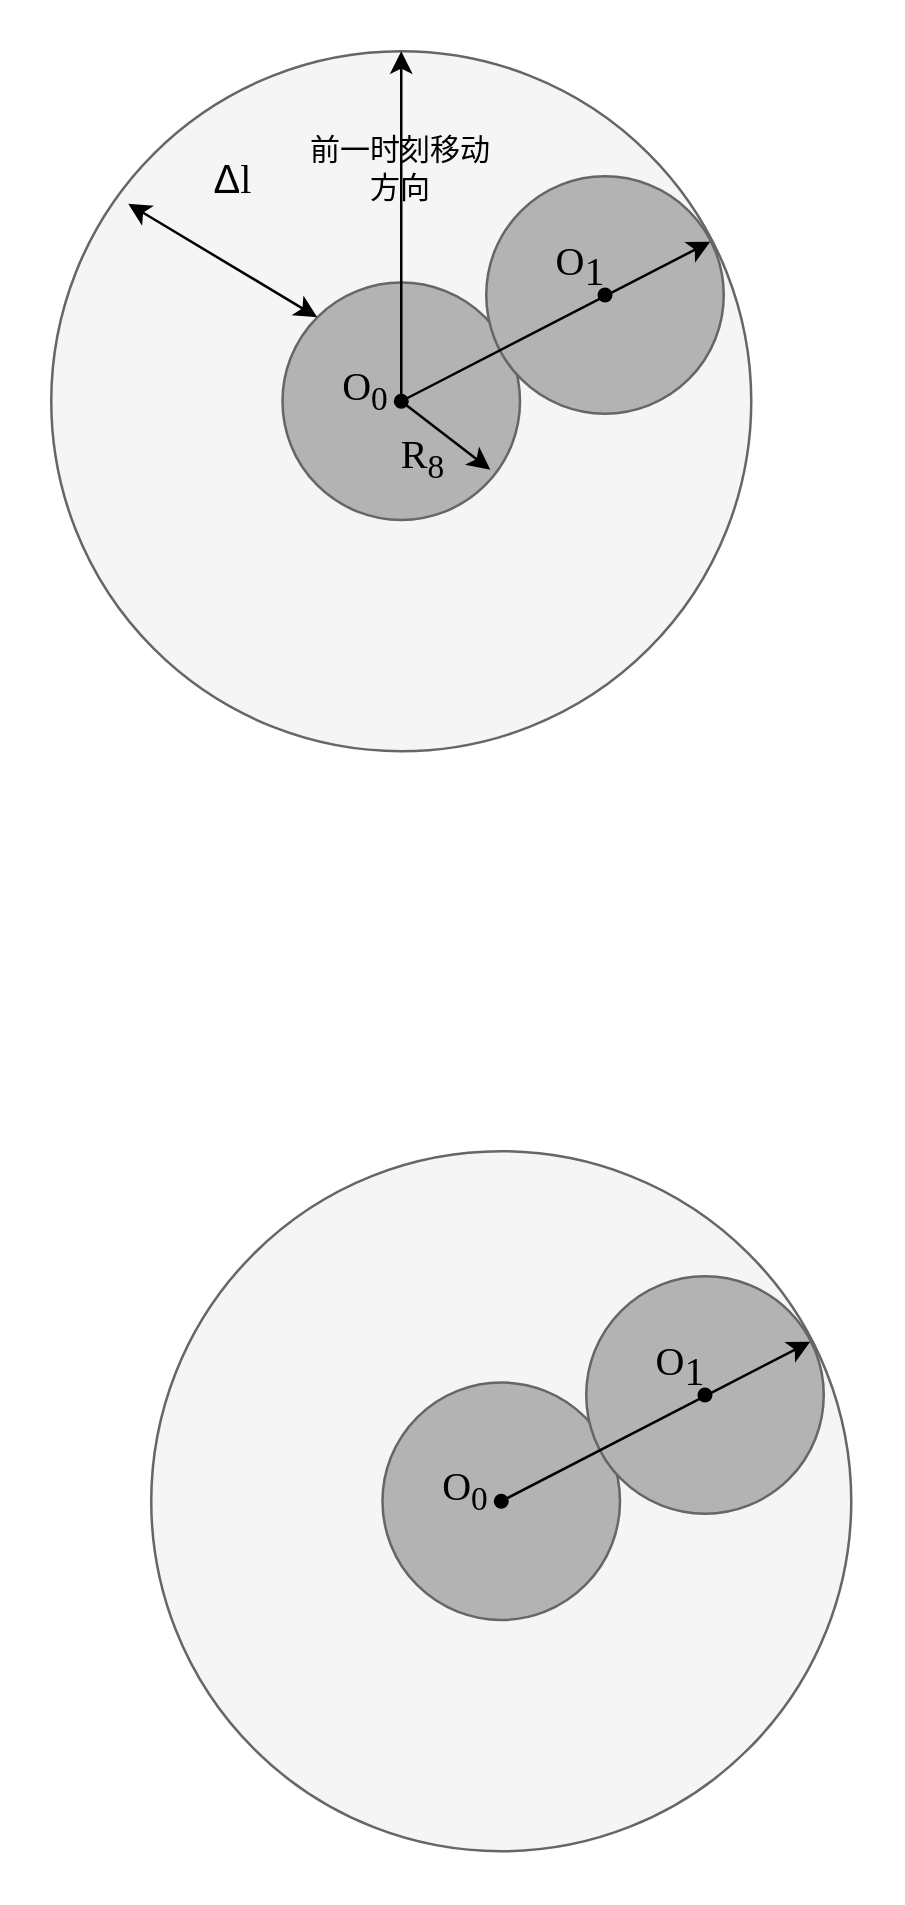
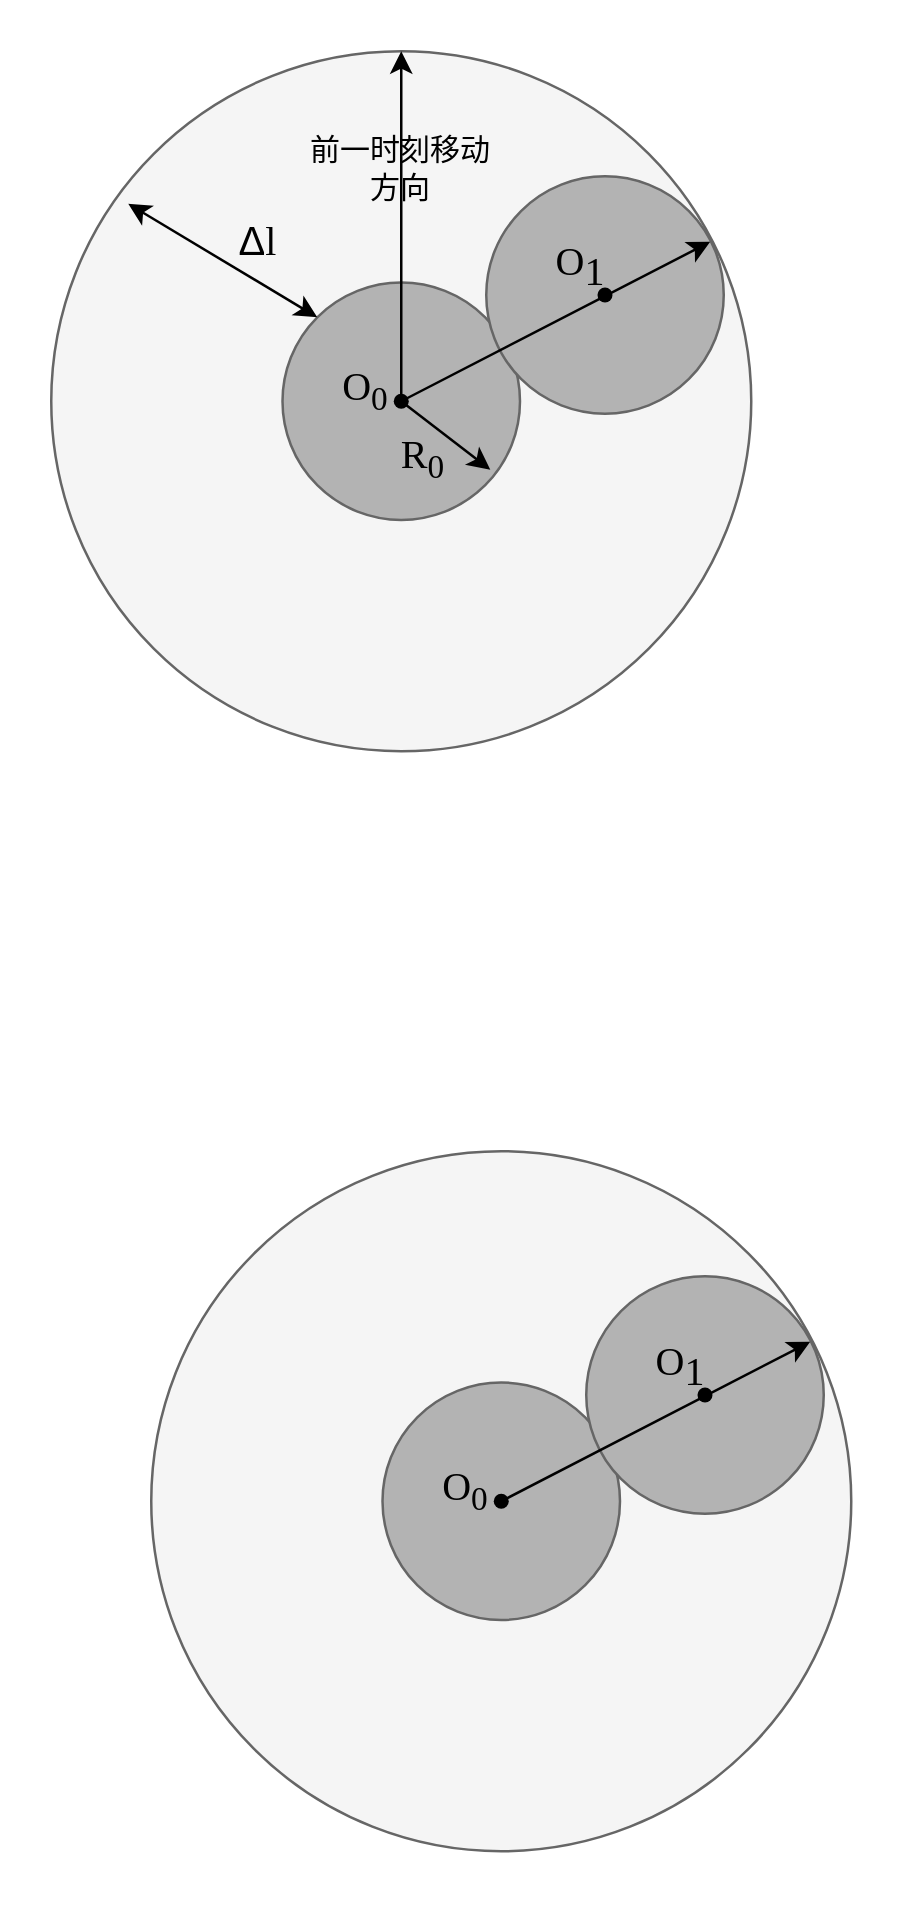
node "Δl": moved (234, 179) -> (259, 241)
node "R8": label "R8" -> "R0"
